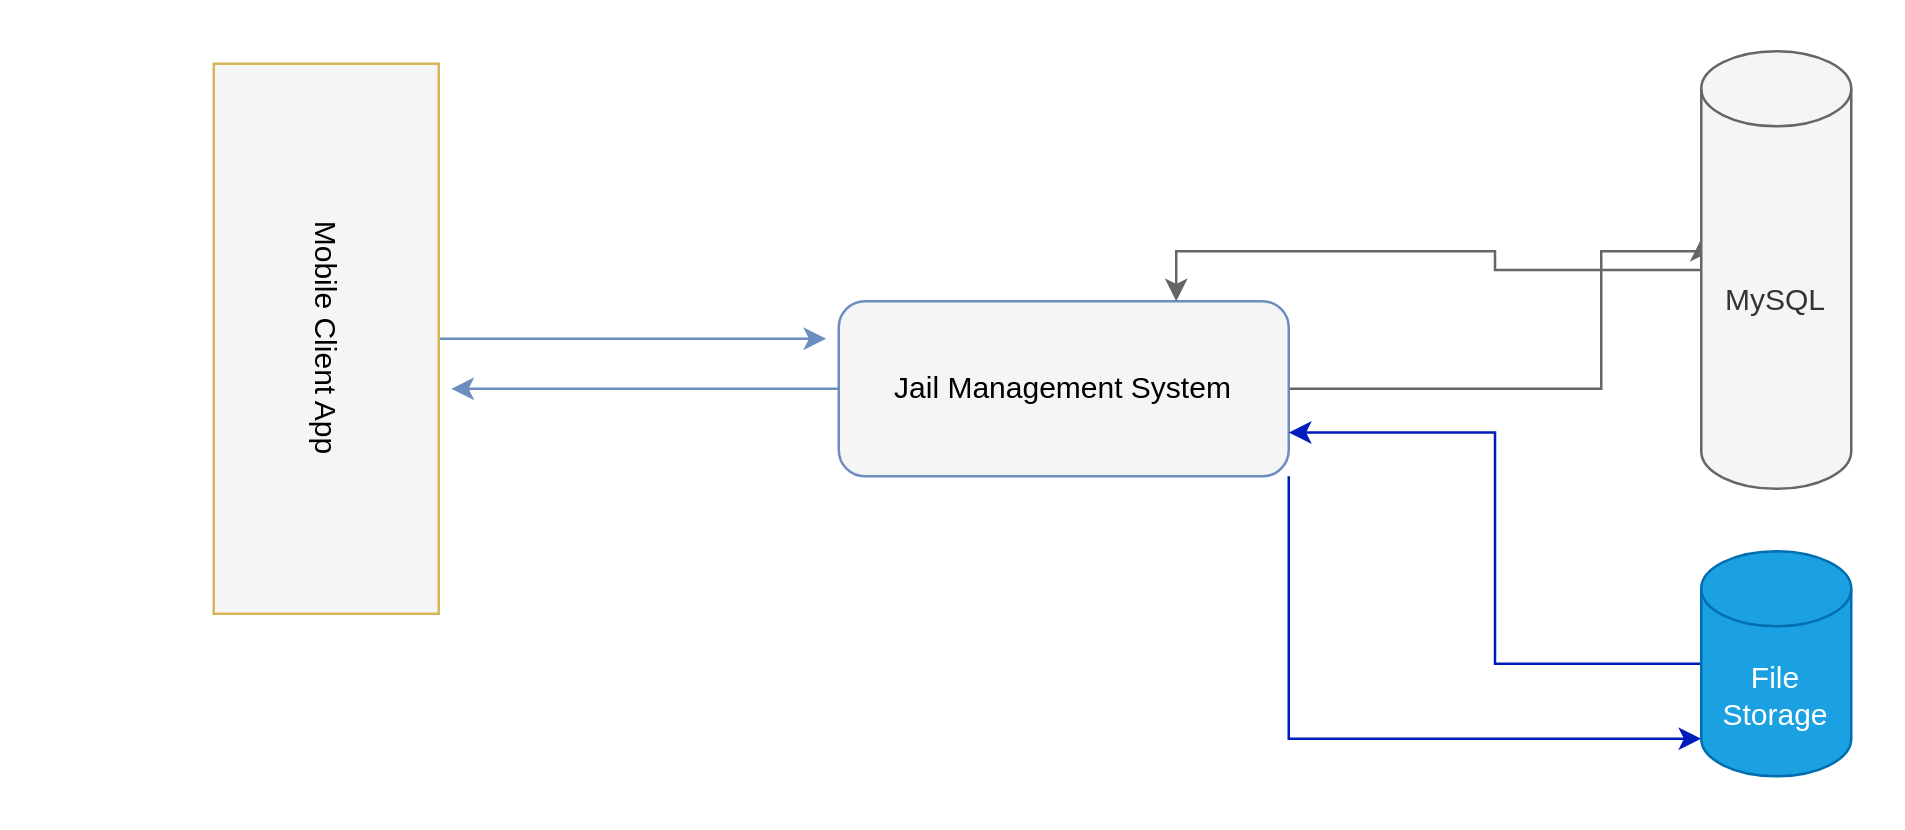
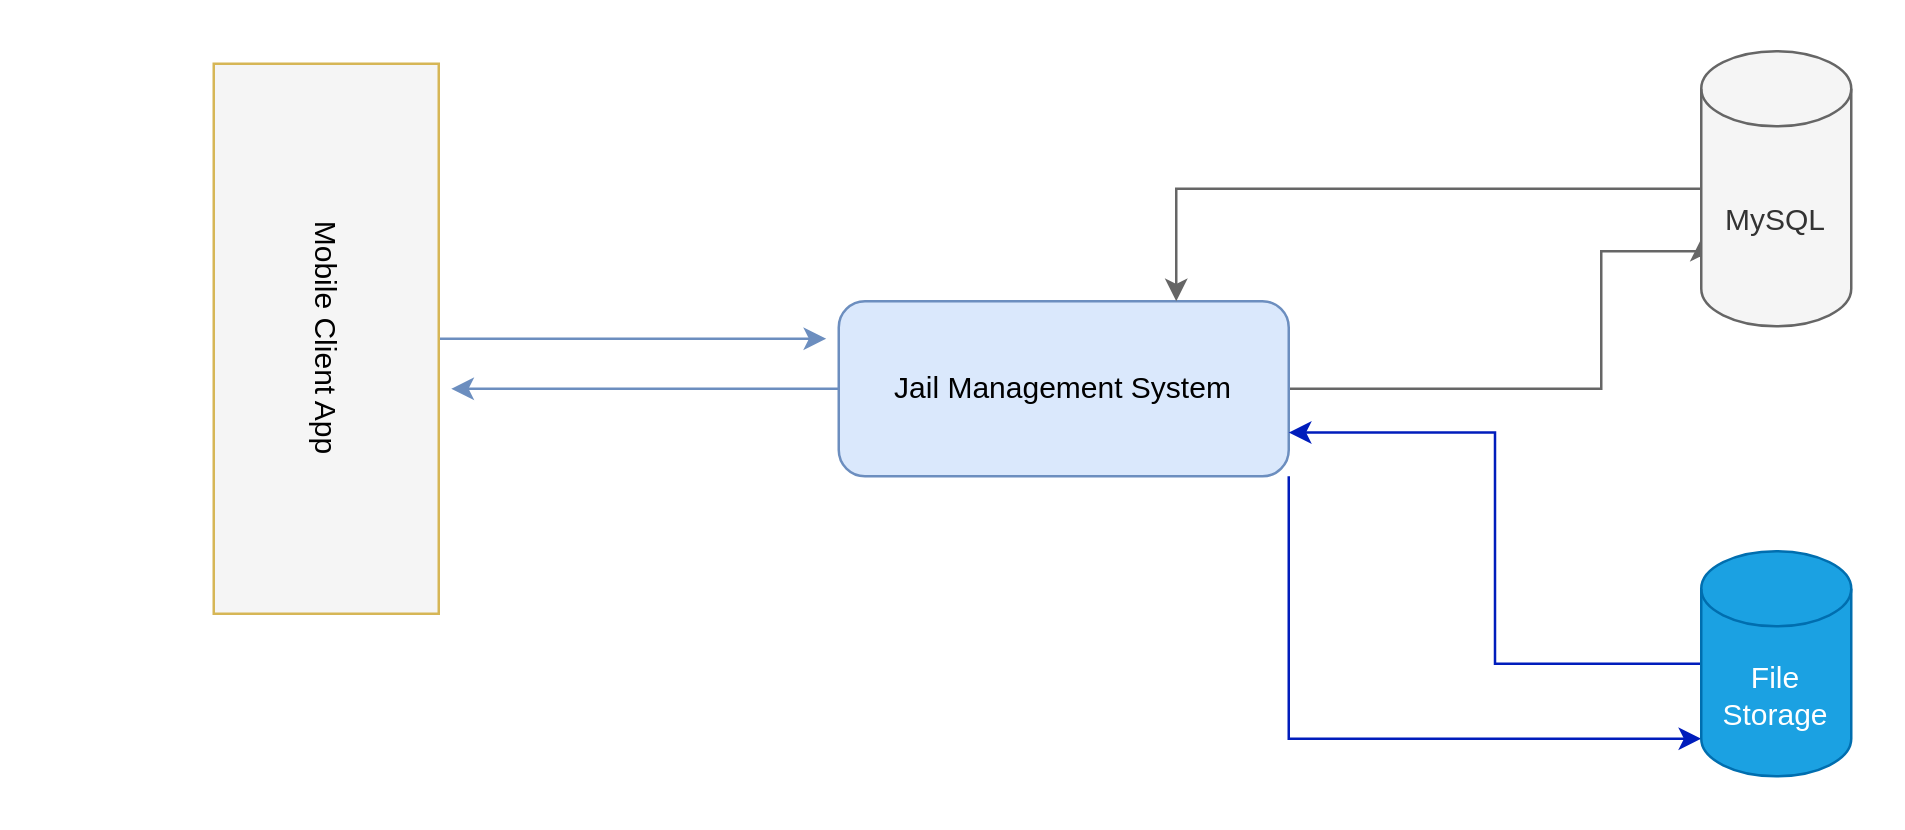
node "MySQL": size 150x438 -> 150x275
node "Jail Management System": fillcolor #f5f5f5 -> #dae8fc
